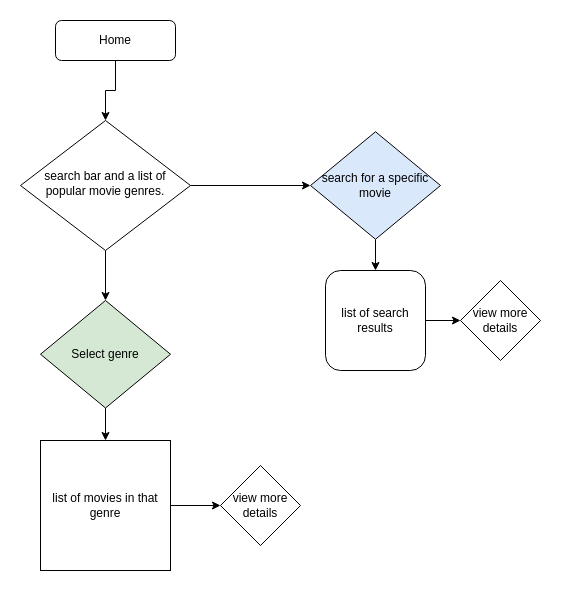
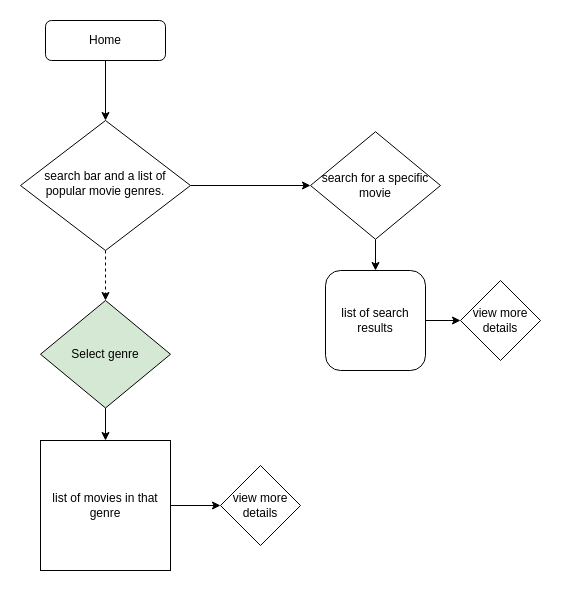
node "Home": moved (116, 41) -> (106, 41)
node "search for a specific movie": fillcolor #dae8fc -> #ffffff
edge "search bar and a list of popular movie genres." -> "Select genre": style solid -> dashed
